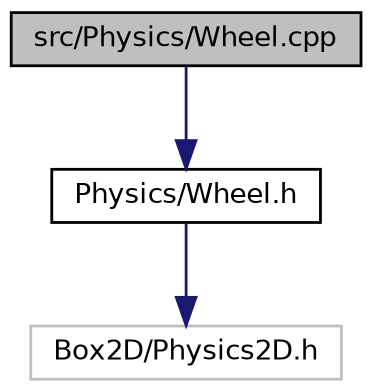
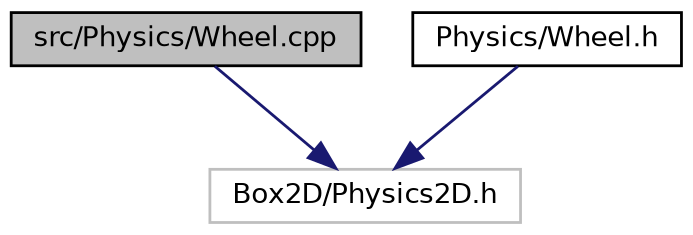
edge "src/Physics/Wheel.cpp" -> "Physics/Wheel.h": now "src/Physics/Wheel.cpp" -> "Box2D/Physics2D.h"
